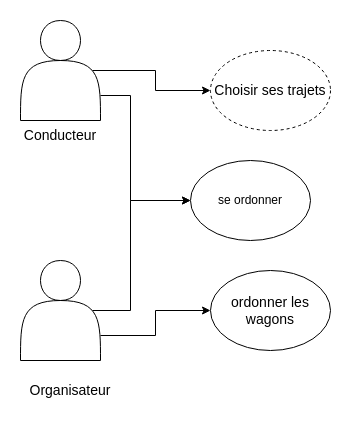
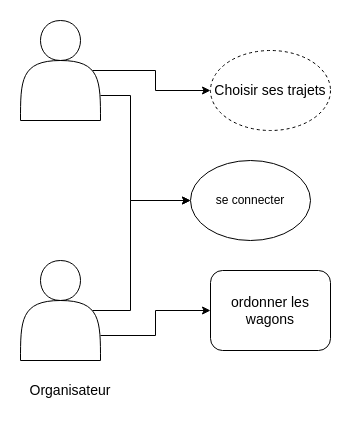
node "Conducteur": removed
node "se ordonner": label "se ordonner" -> "se connecter"
node "ordonner les wagons": shape ellipse -> rounded rectangle
